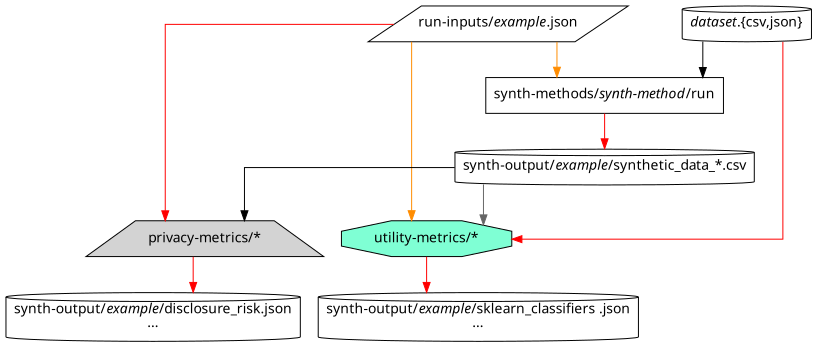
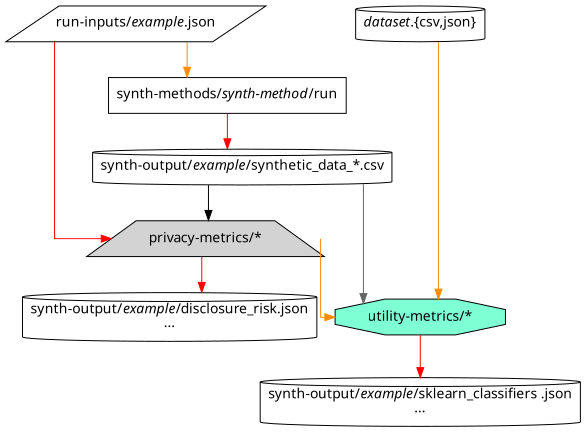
edge "dataset" -> "synth-methods/": removed
edge "run-inputs/" -> "utility-metrics/*": now "privacy-metrics/*" -> "utility-metrics/*"
edge "dataset" -> "utility-metrics/*": color red -> darkorange
